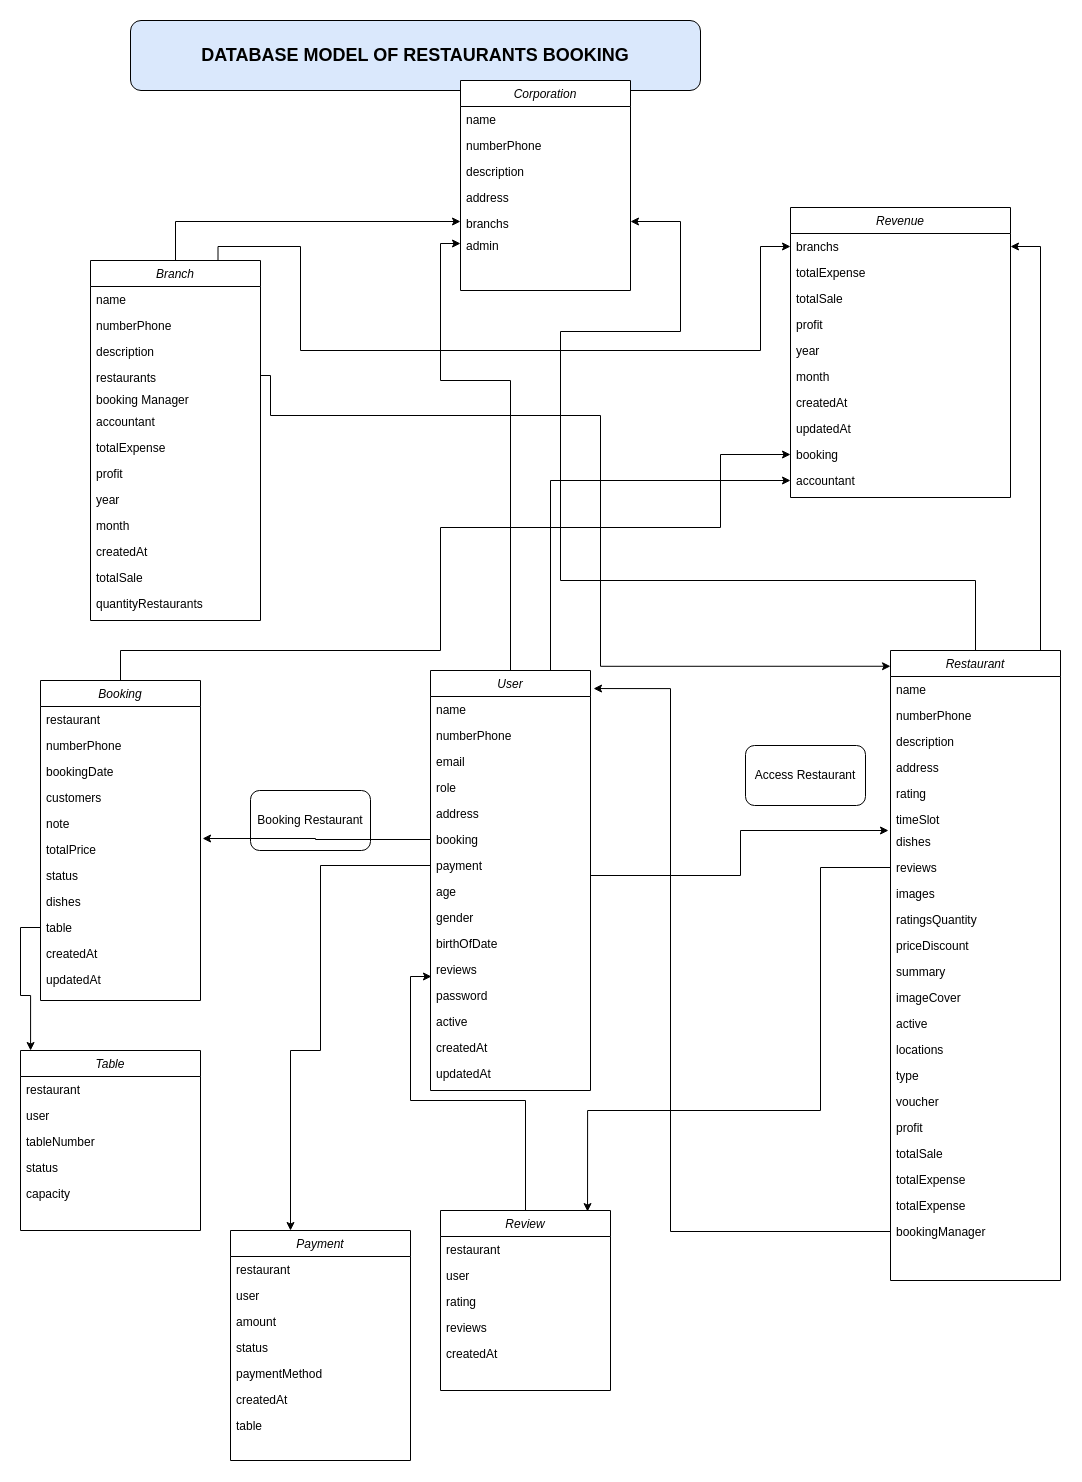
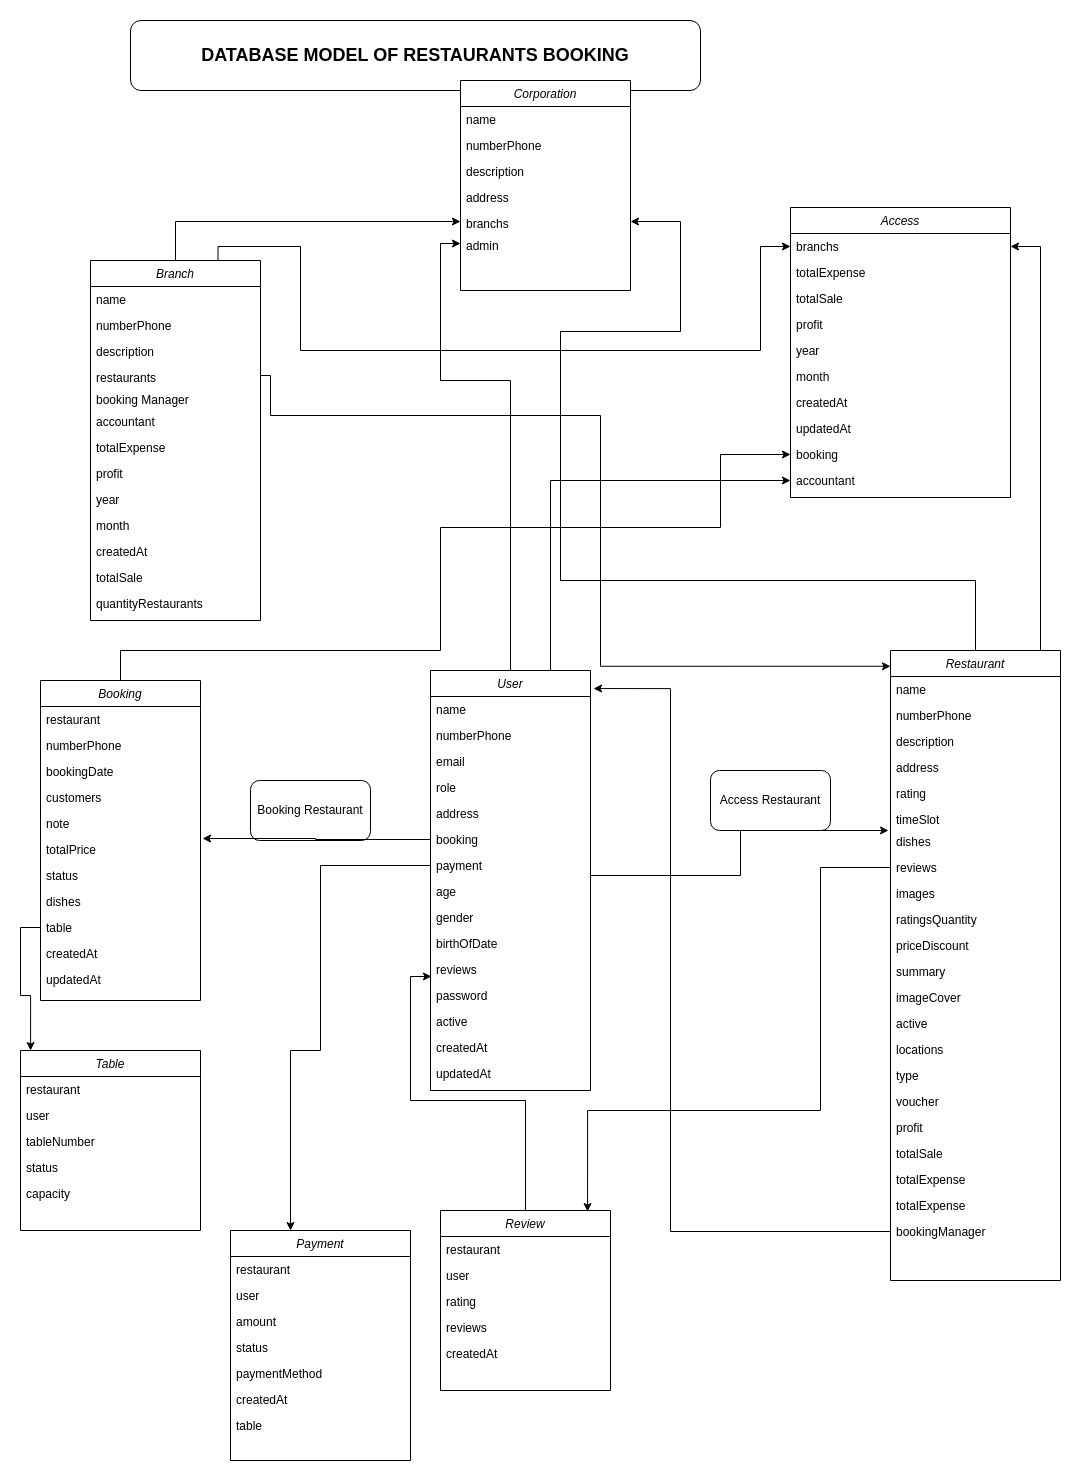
node "DATABASE MODEL OF RESTAURANTS BOOKING": fillcolor #dae8fc -> #ffffff
node "Revenue": label "Revenue" -> "Access"
node "Access Restaurant": moved (806, 776) -> (771, 801)
node "Booking Restaurant": moved (311, 821) -> (311, 811)
